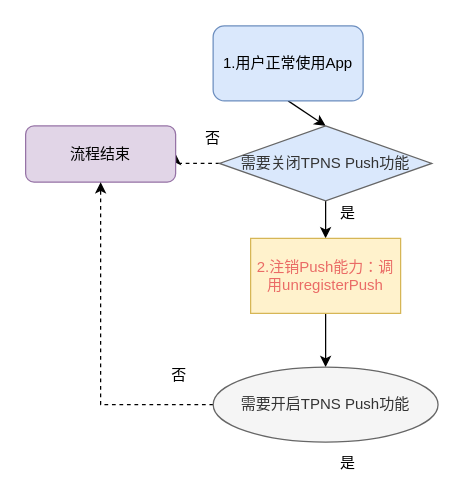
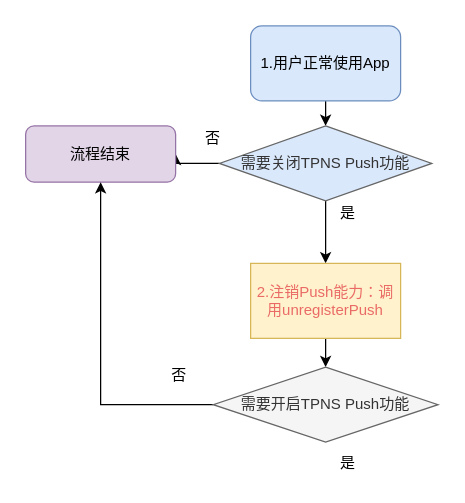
node "1.用户正常使用App": moved (288, 63) -> (326, 63)
edge "需要关闭TPNS Push功能" -> "流程结束": style dashed -> solid
node "2.注销Push能力：调用unregisterPush": moved (326, 276) -> (326, 301)
edge "需要开启TPNS Push功能" -> "流程结束": style dashed -> solid
node "需要开启TPNS Push功能": shape ellipse -> diamond
